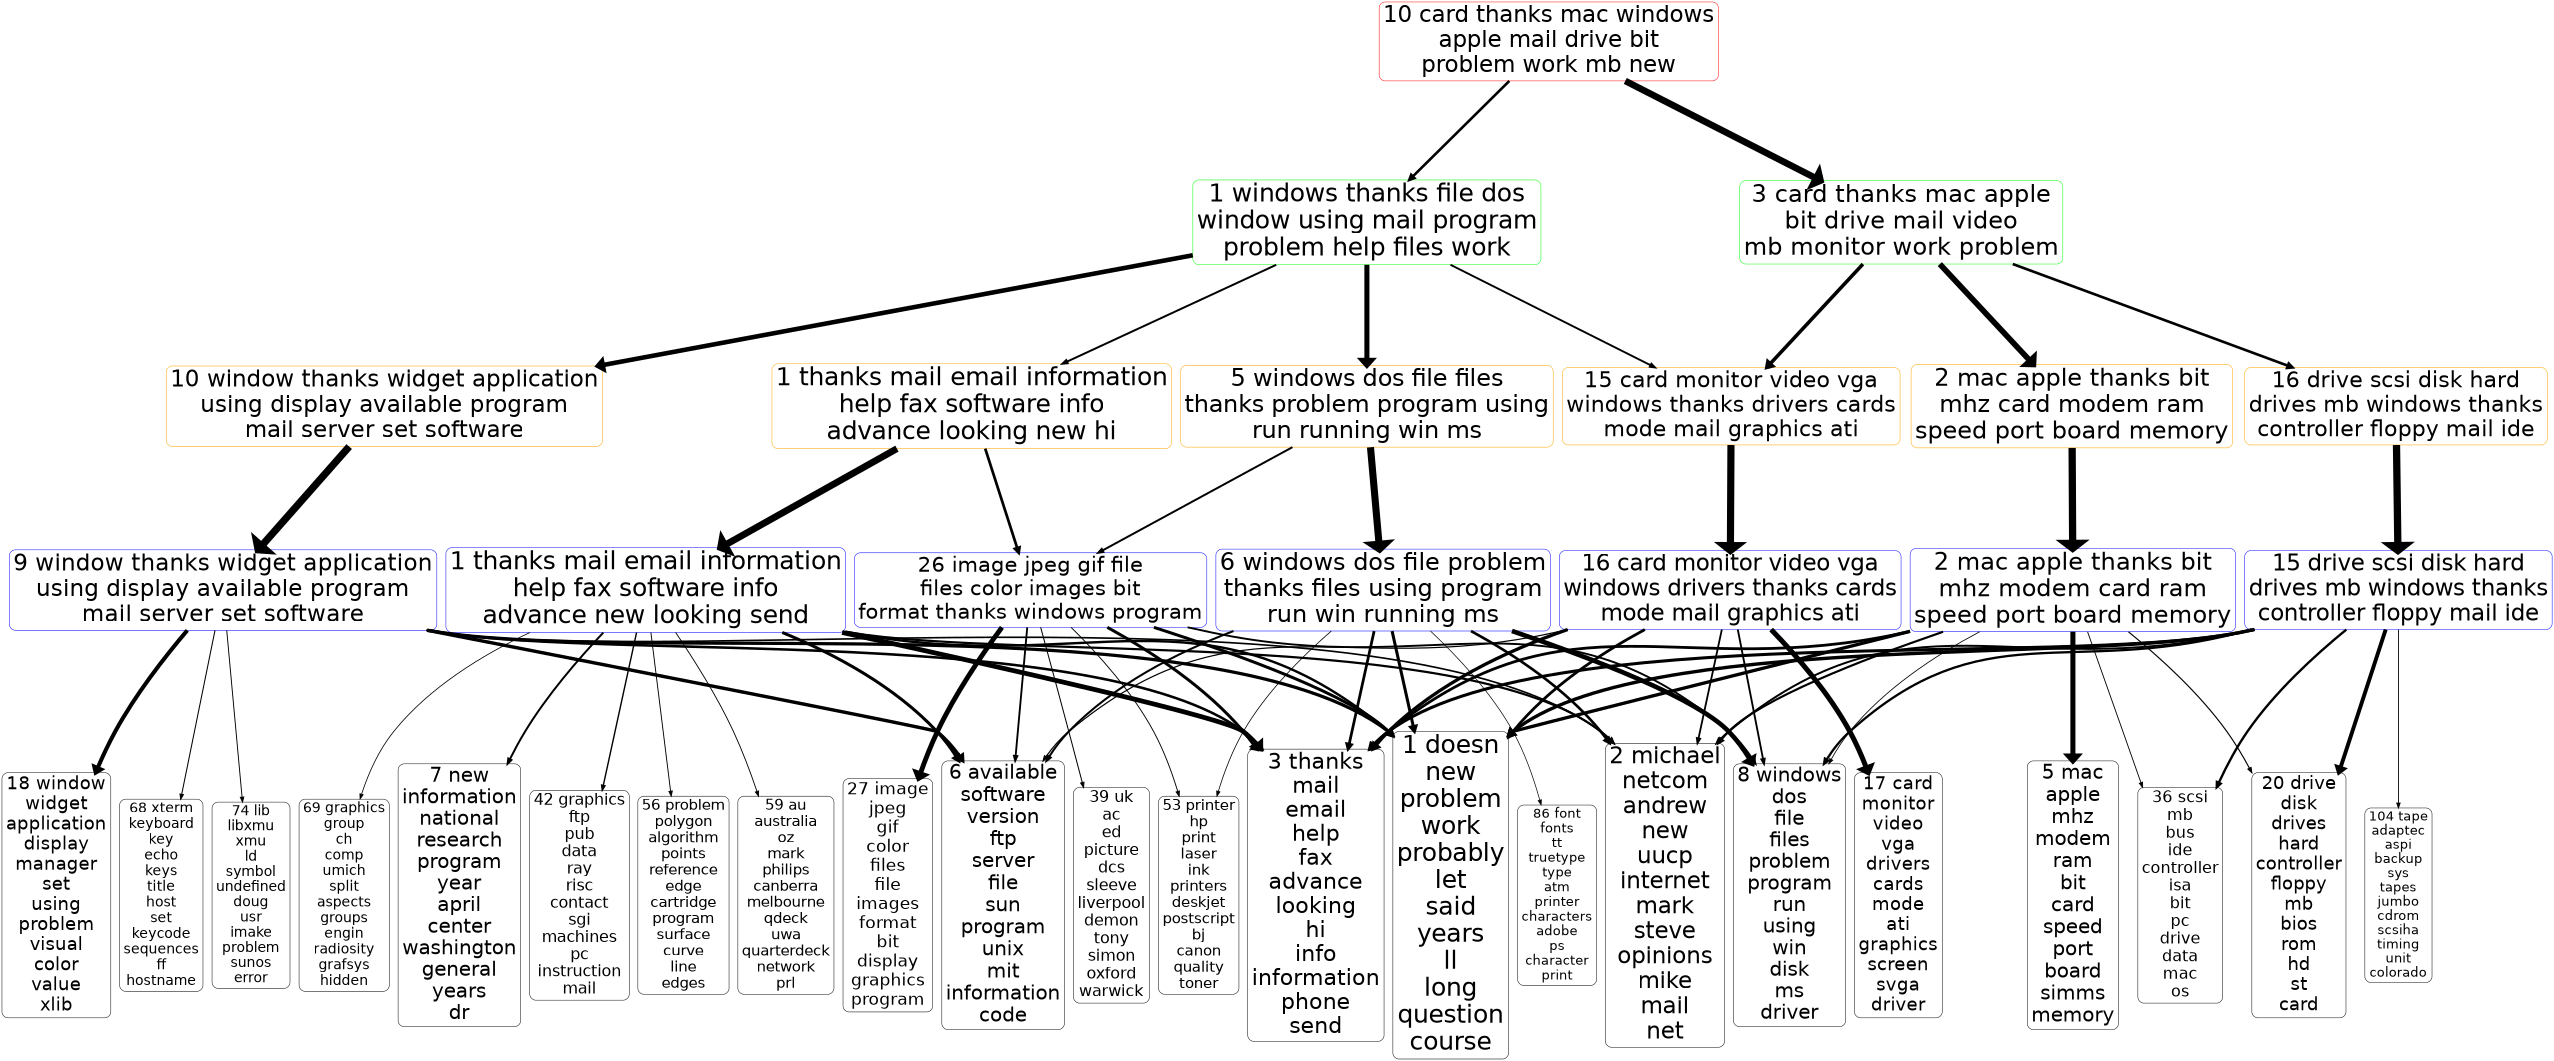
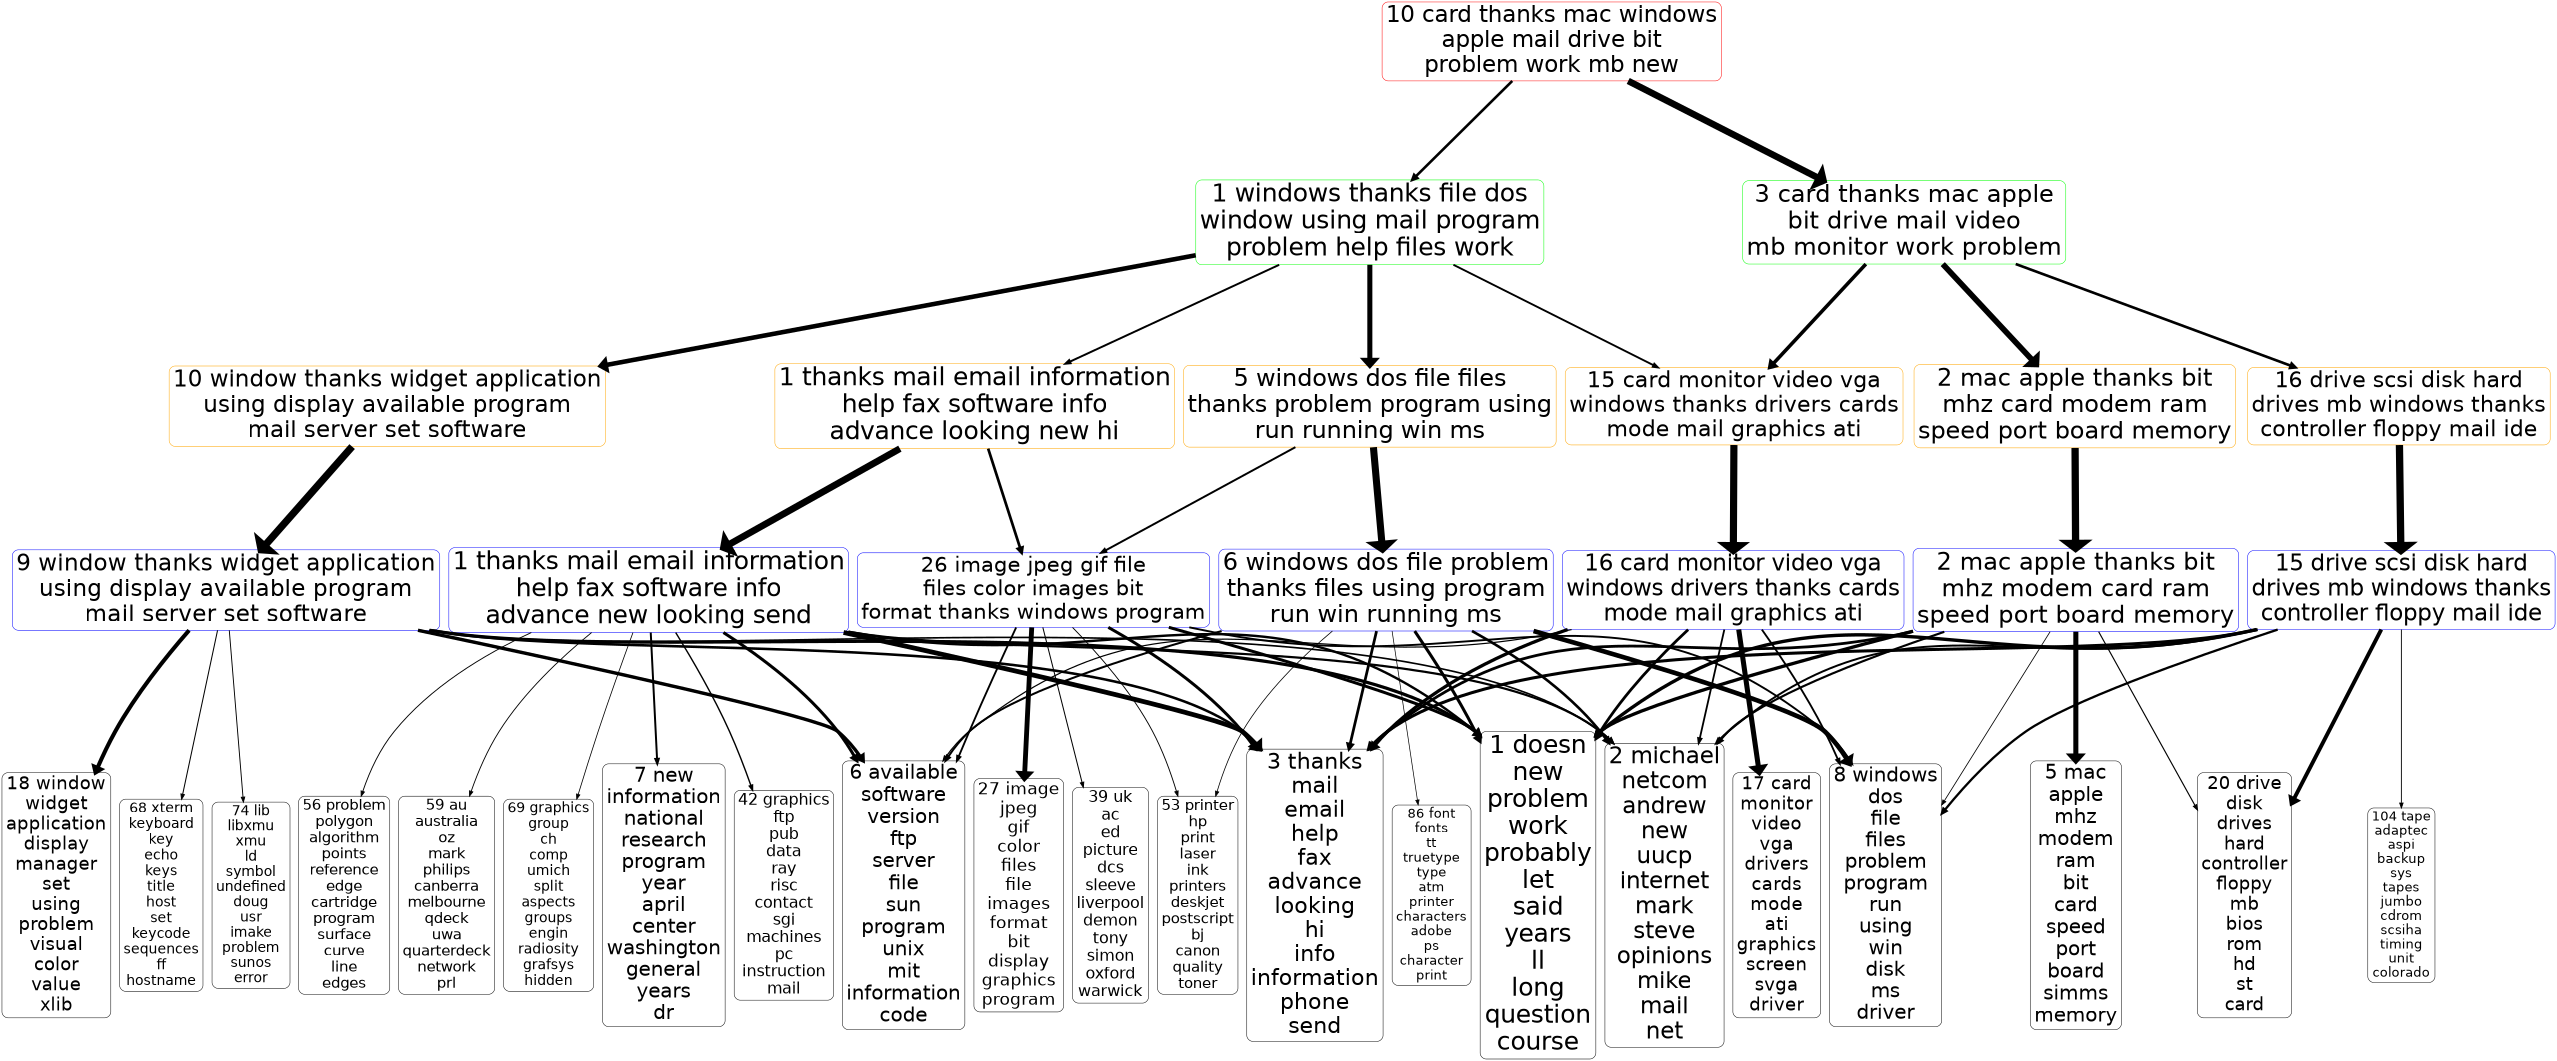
node "36 scsi mb bus ide controller isa bit pc drive data mac os": removed
